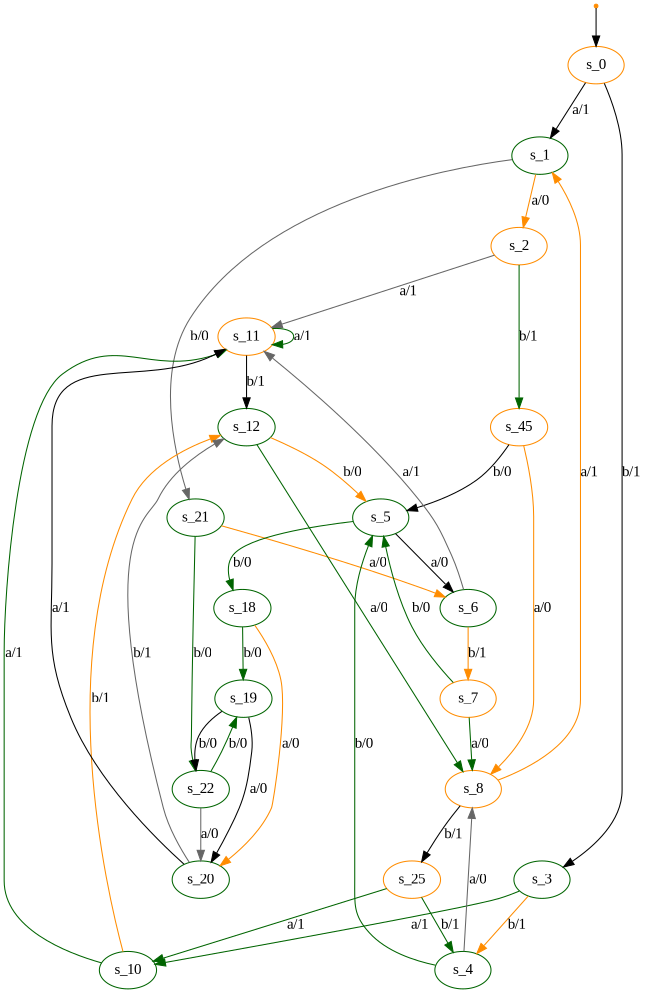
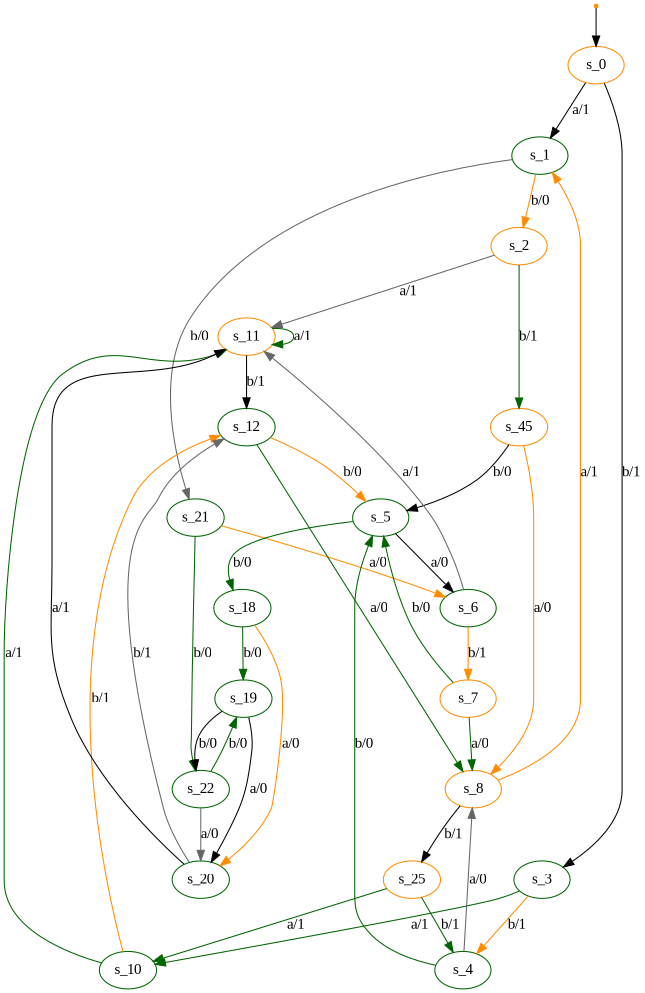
edge "s_1" -> "s_2": label "a/0" -> "b/0"
